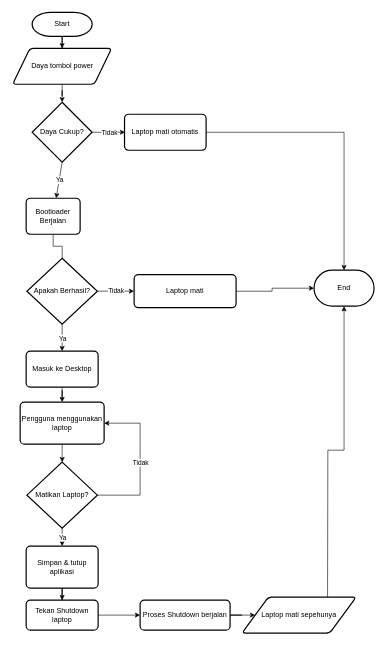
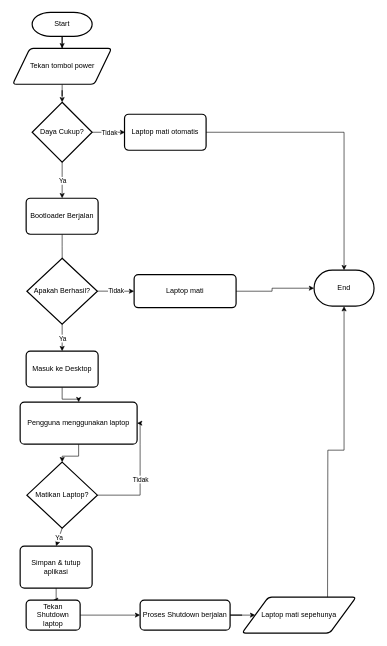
node "Daya tombol power": label "Daya tombol power" -> "Tekan tombol power"
node "Bootloader Berjalan": size 54x36 -> 72x36
node "Pengguna menggunakan laptop": size 84x42 -> 117x42
node "Simpan & tutup aplikasi": moved (62, 567) -> (56, 567)
node "Tekan Shutdown laptop": size 72x30 -> 54x30
